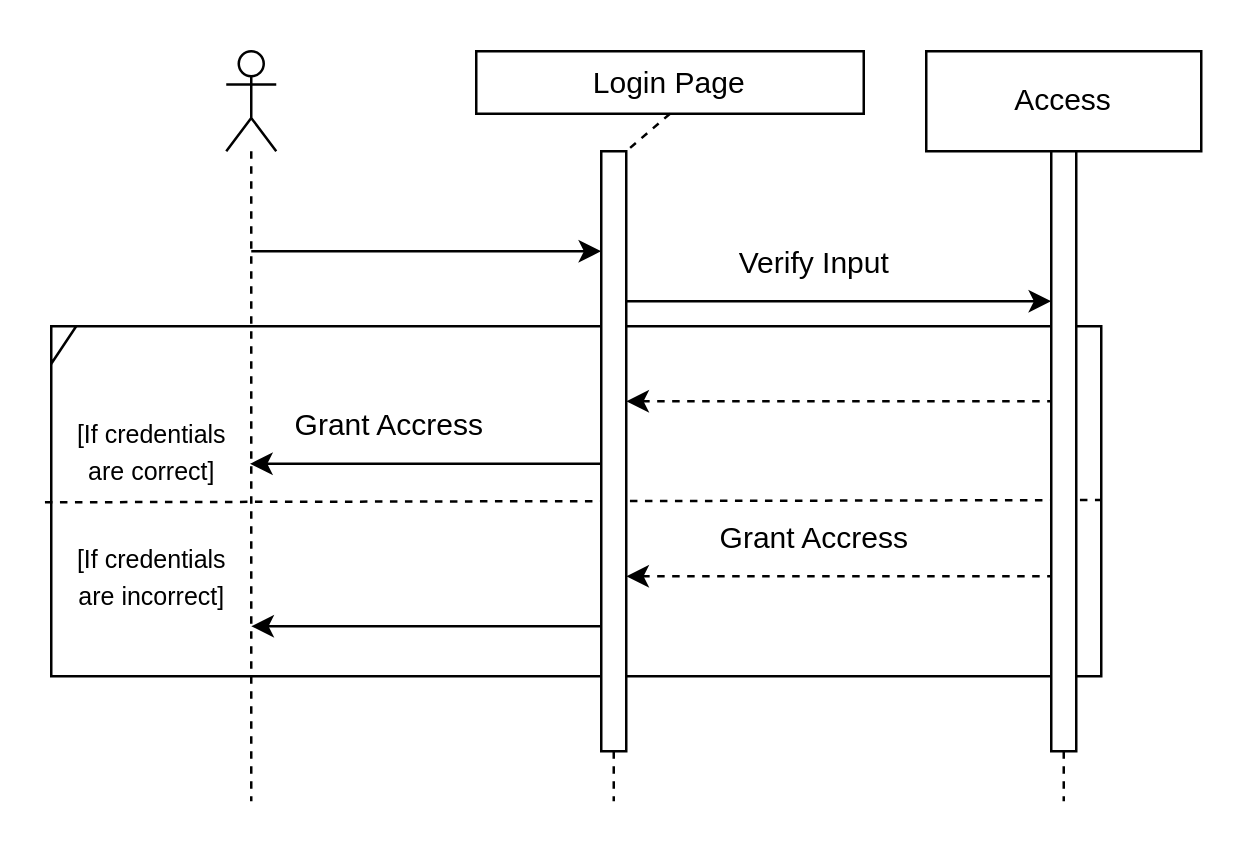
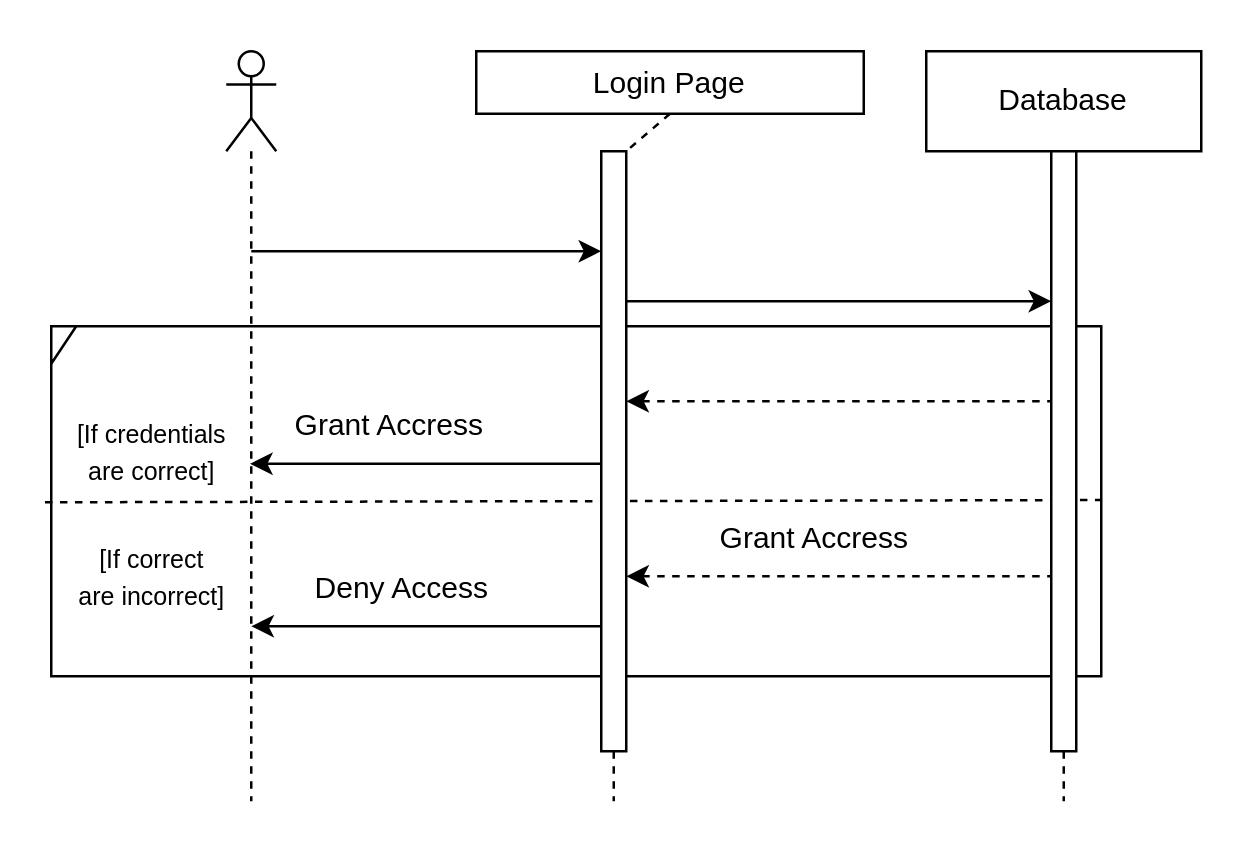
node "Access": label "Access" -> "Database"
node "Verify Input": removed
node "[If credentials are incorrect]": label "[If credentials are incorrect]" -> "[If correct are incorrect]"
node "Deny Access": added
